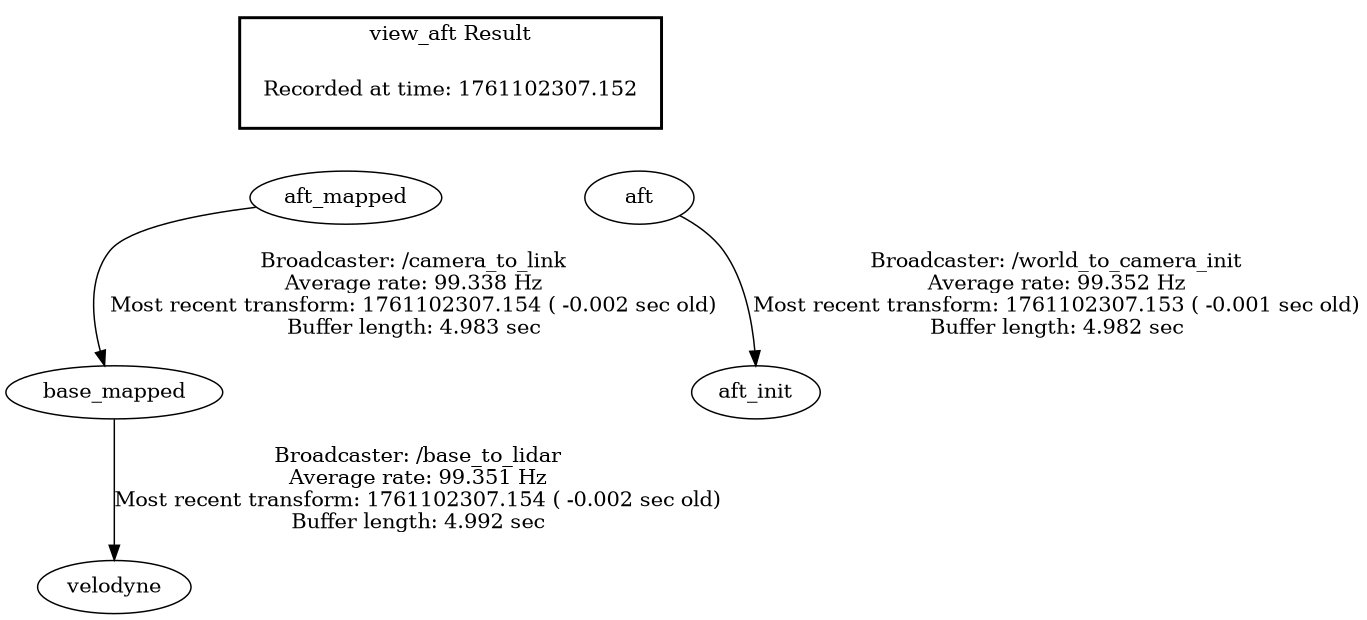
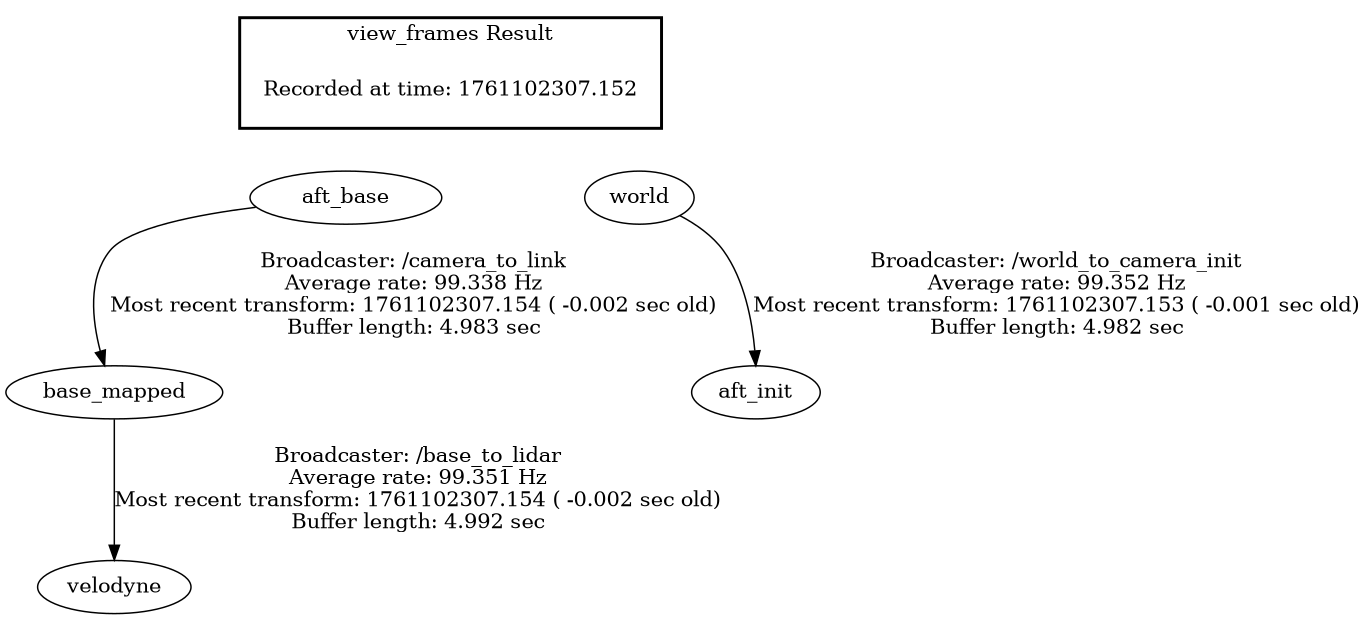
cluster "view_aft Result": label "view_aft Result" -> "view_frames Result"
node "aft_mapped": label "aft_mapped" -> "aft_base"
node "aft": label "aft" -> "world"
